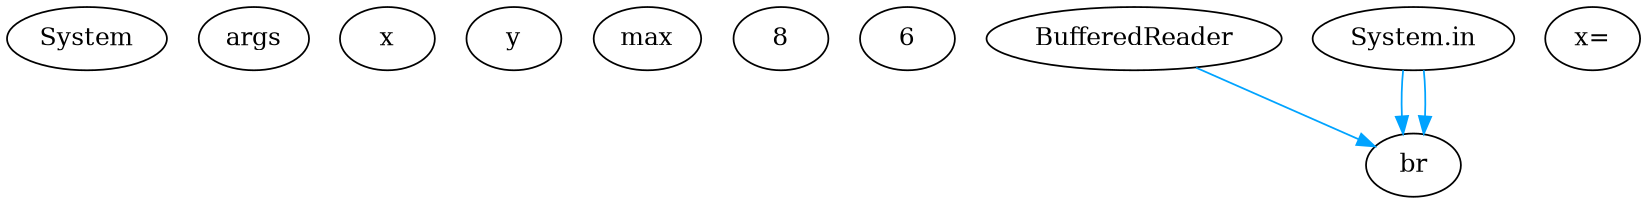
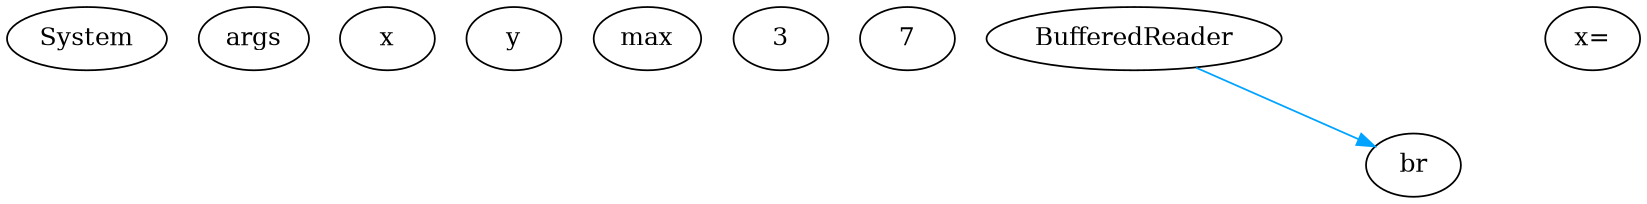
node "8": label "8" -> "3"
node "6": label "6" -> "7"
node "System.in": removed
